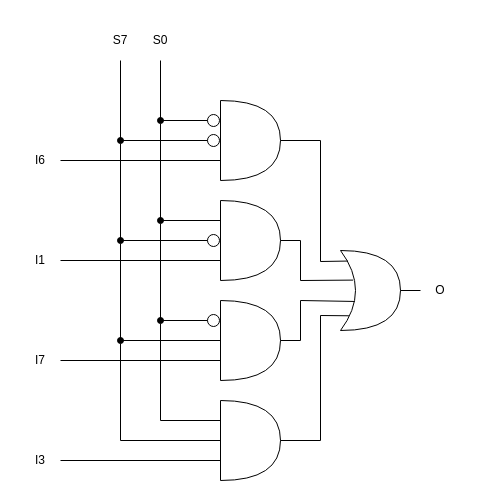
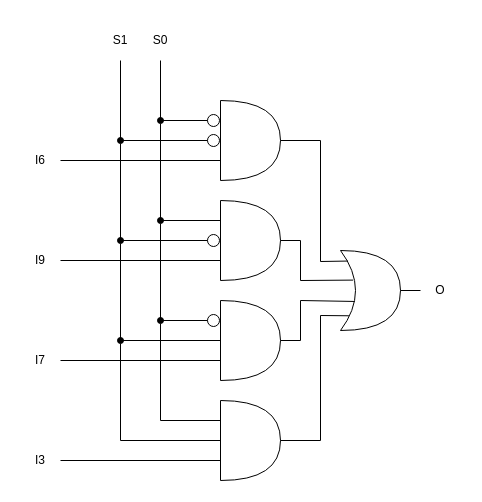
node "S7": label "S7" -> "S1"
node "I1": label "I1" -> "I9"
